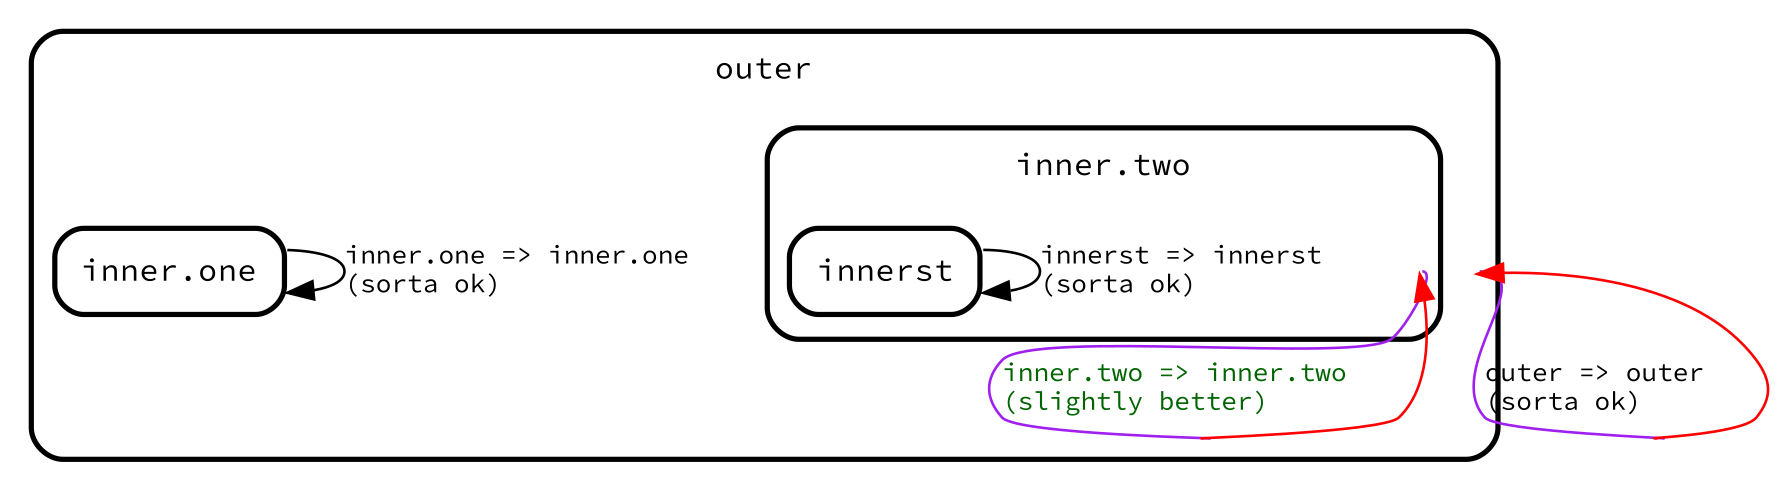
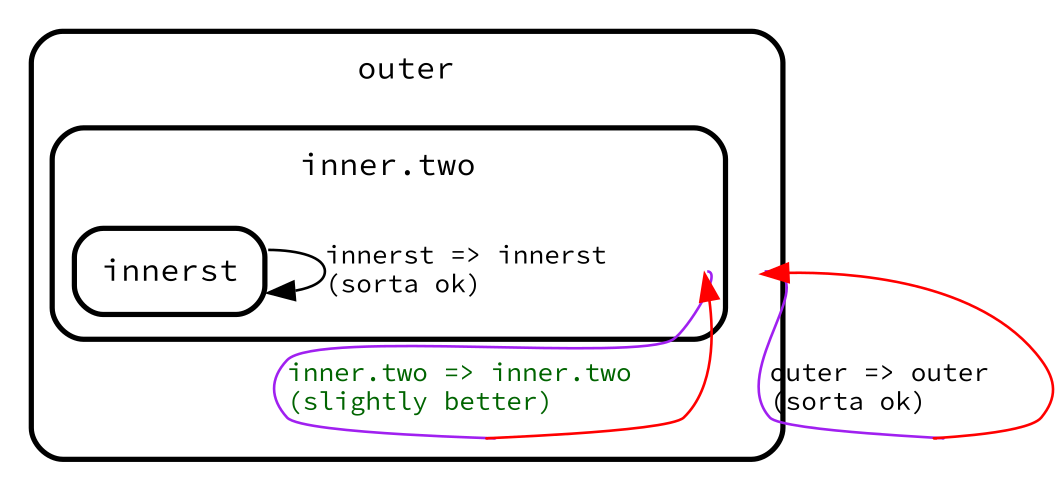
node "inner.one": removed
